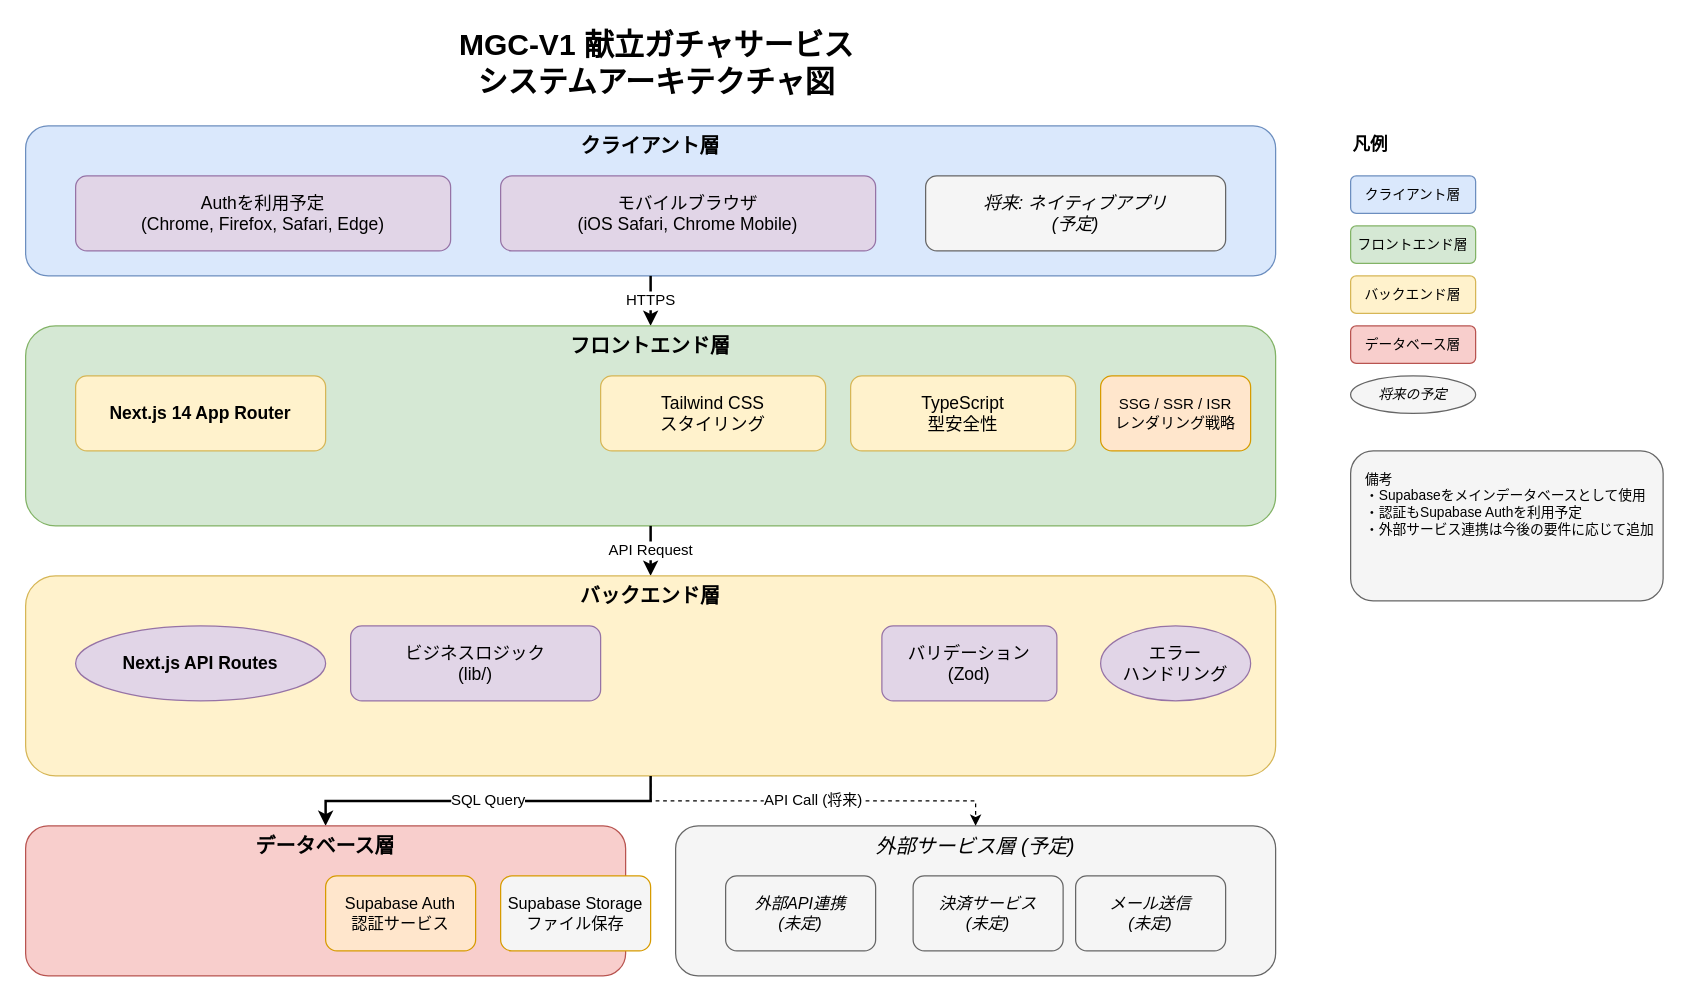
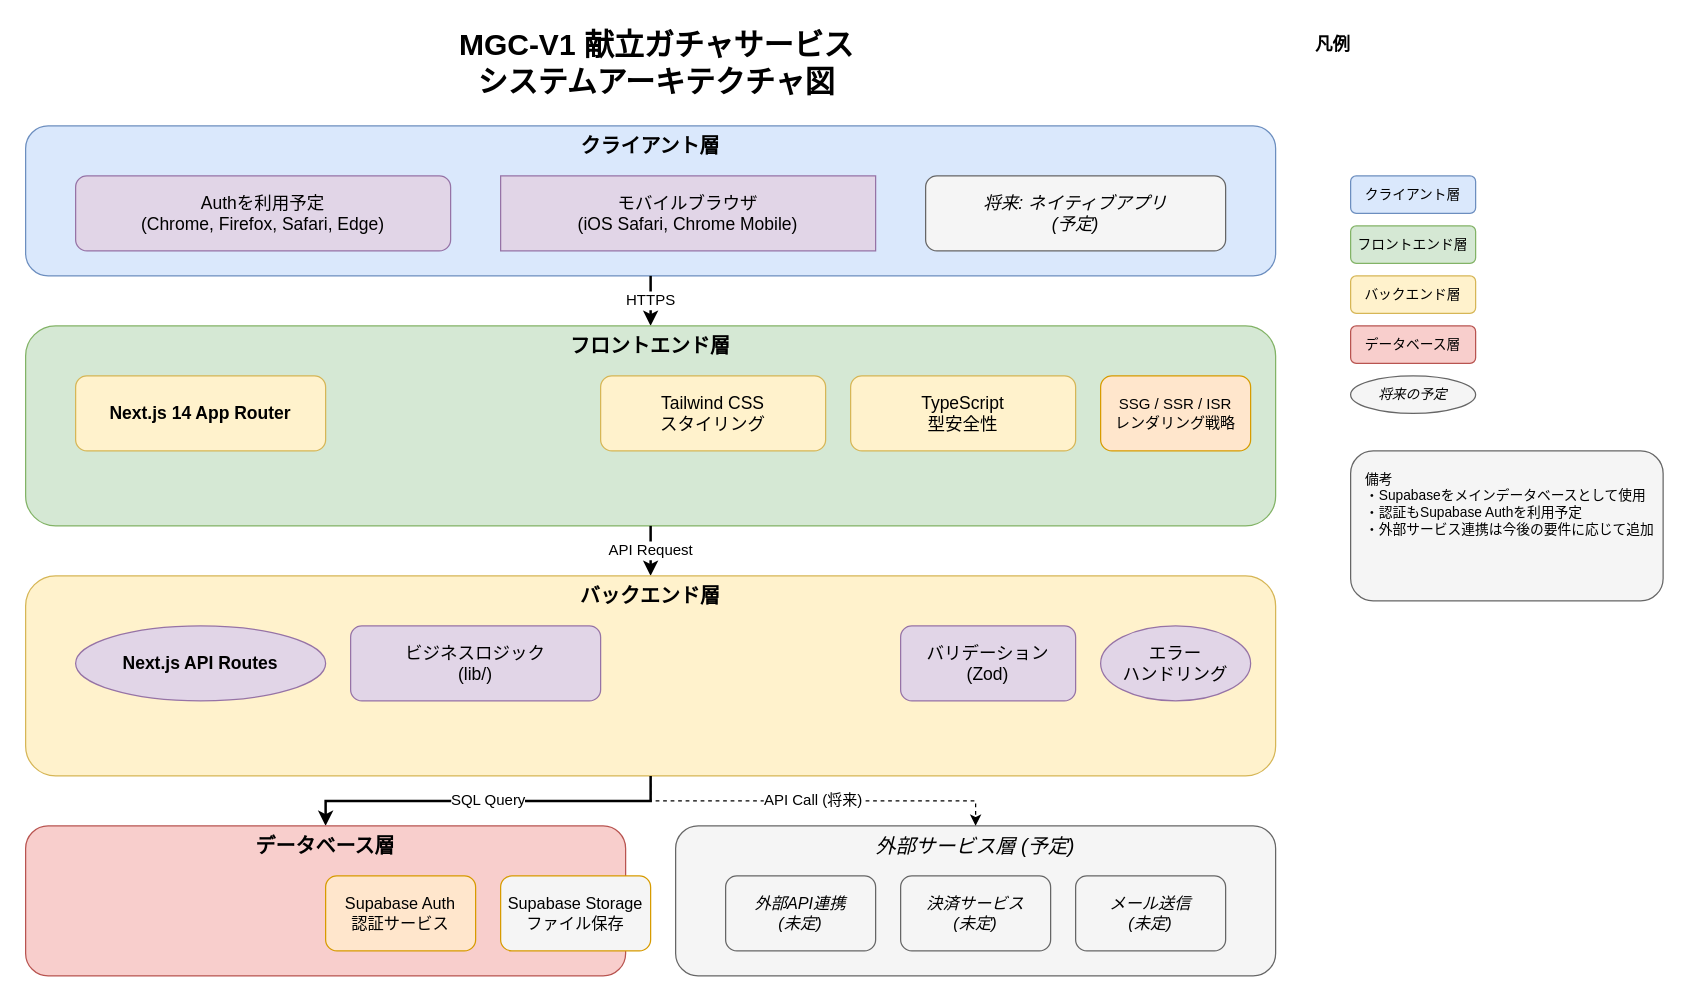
node "凡例": moved (1413, 144) -> (1376, 44)
node "モバイルブラウザ (iOS Safari, Chrome Mobile)": shape rounded rectangle -> rectangle
node "バリデーション (Zod)": moved (969, 663) -> (988, 663)
node "決済サービス (未定)": moved (988, 913) -> (976, 913)
